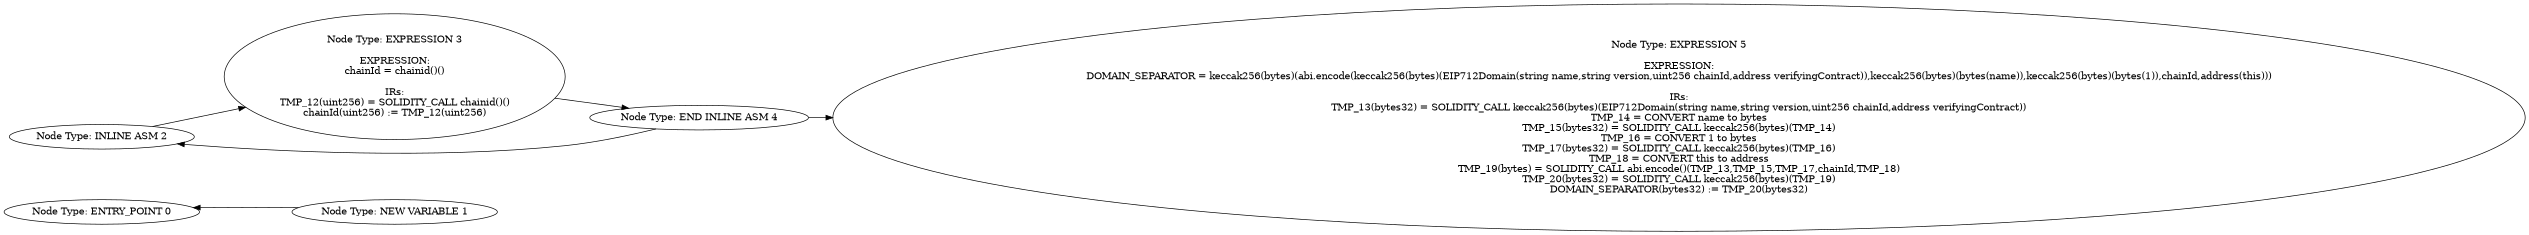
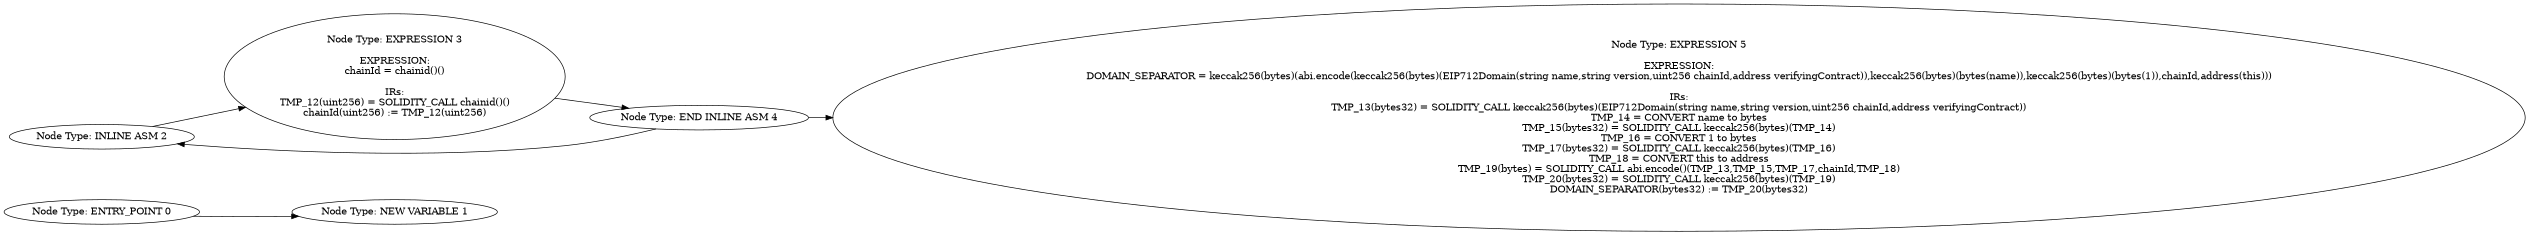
edge "Node Type: NEW VARIABLE 1" -> "Node Type: ENTRY_POINT 0": reversed
